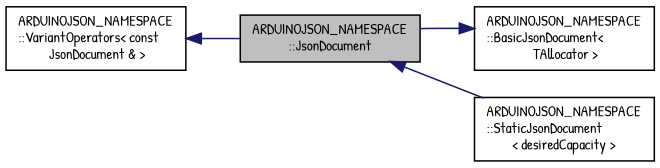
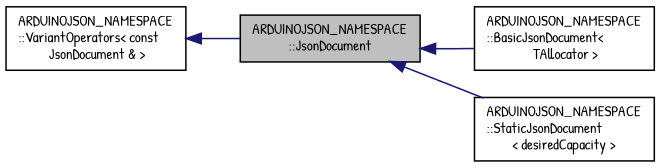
edge "ARDUINOJSON_NAMESPACE ::JsonDocument" -> "ARDUINOJSON_NAMESPACE ::BasicJsonDocument< TAllocator >": reversed
